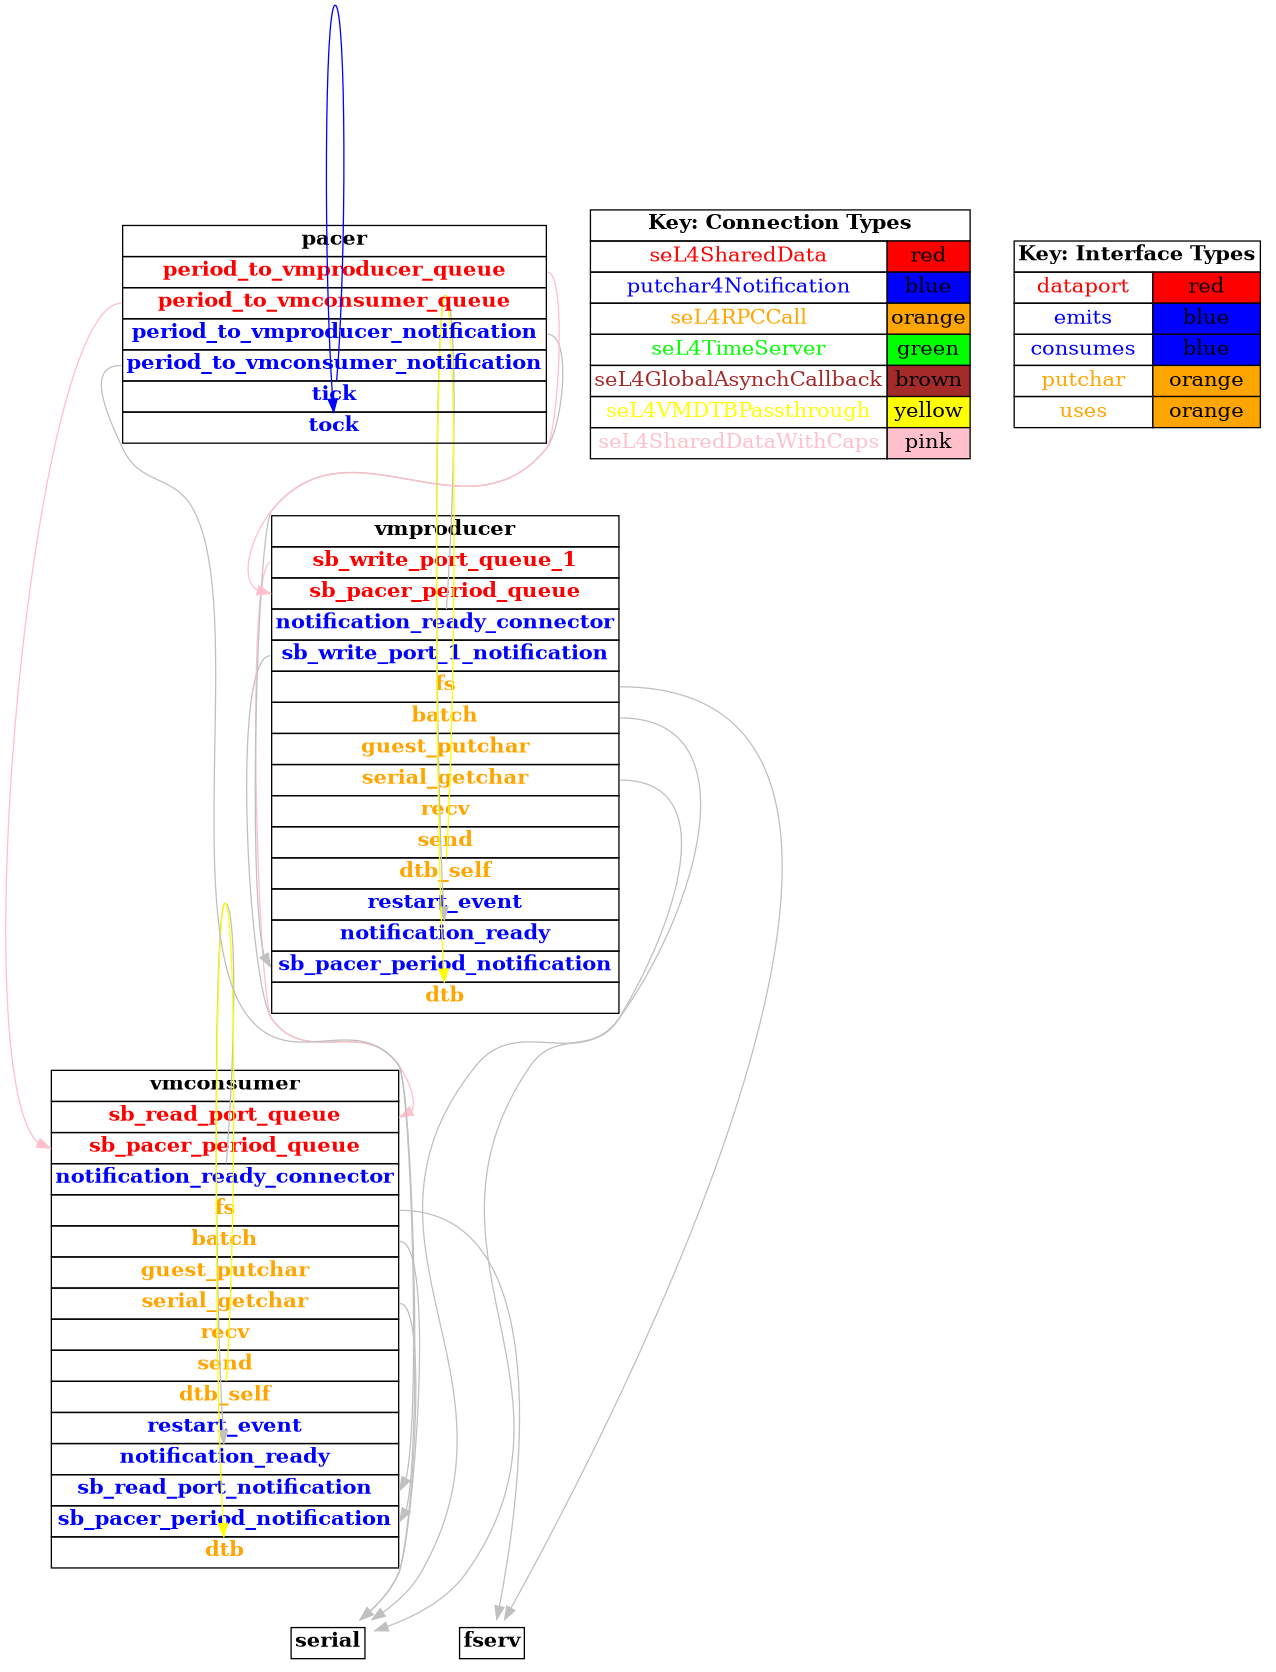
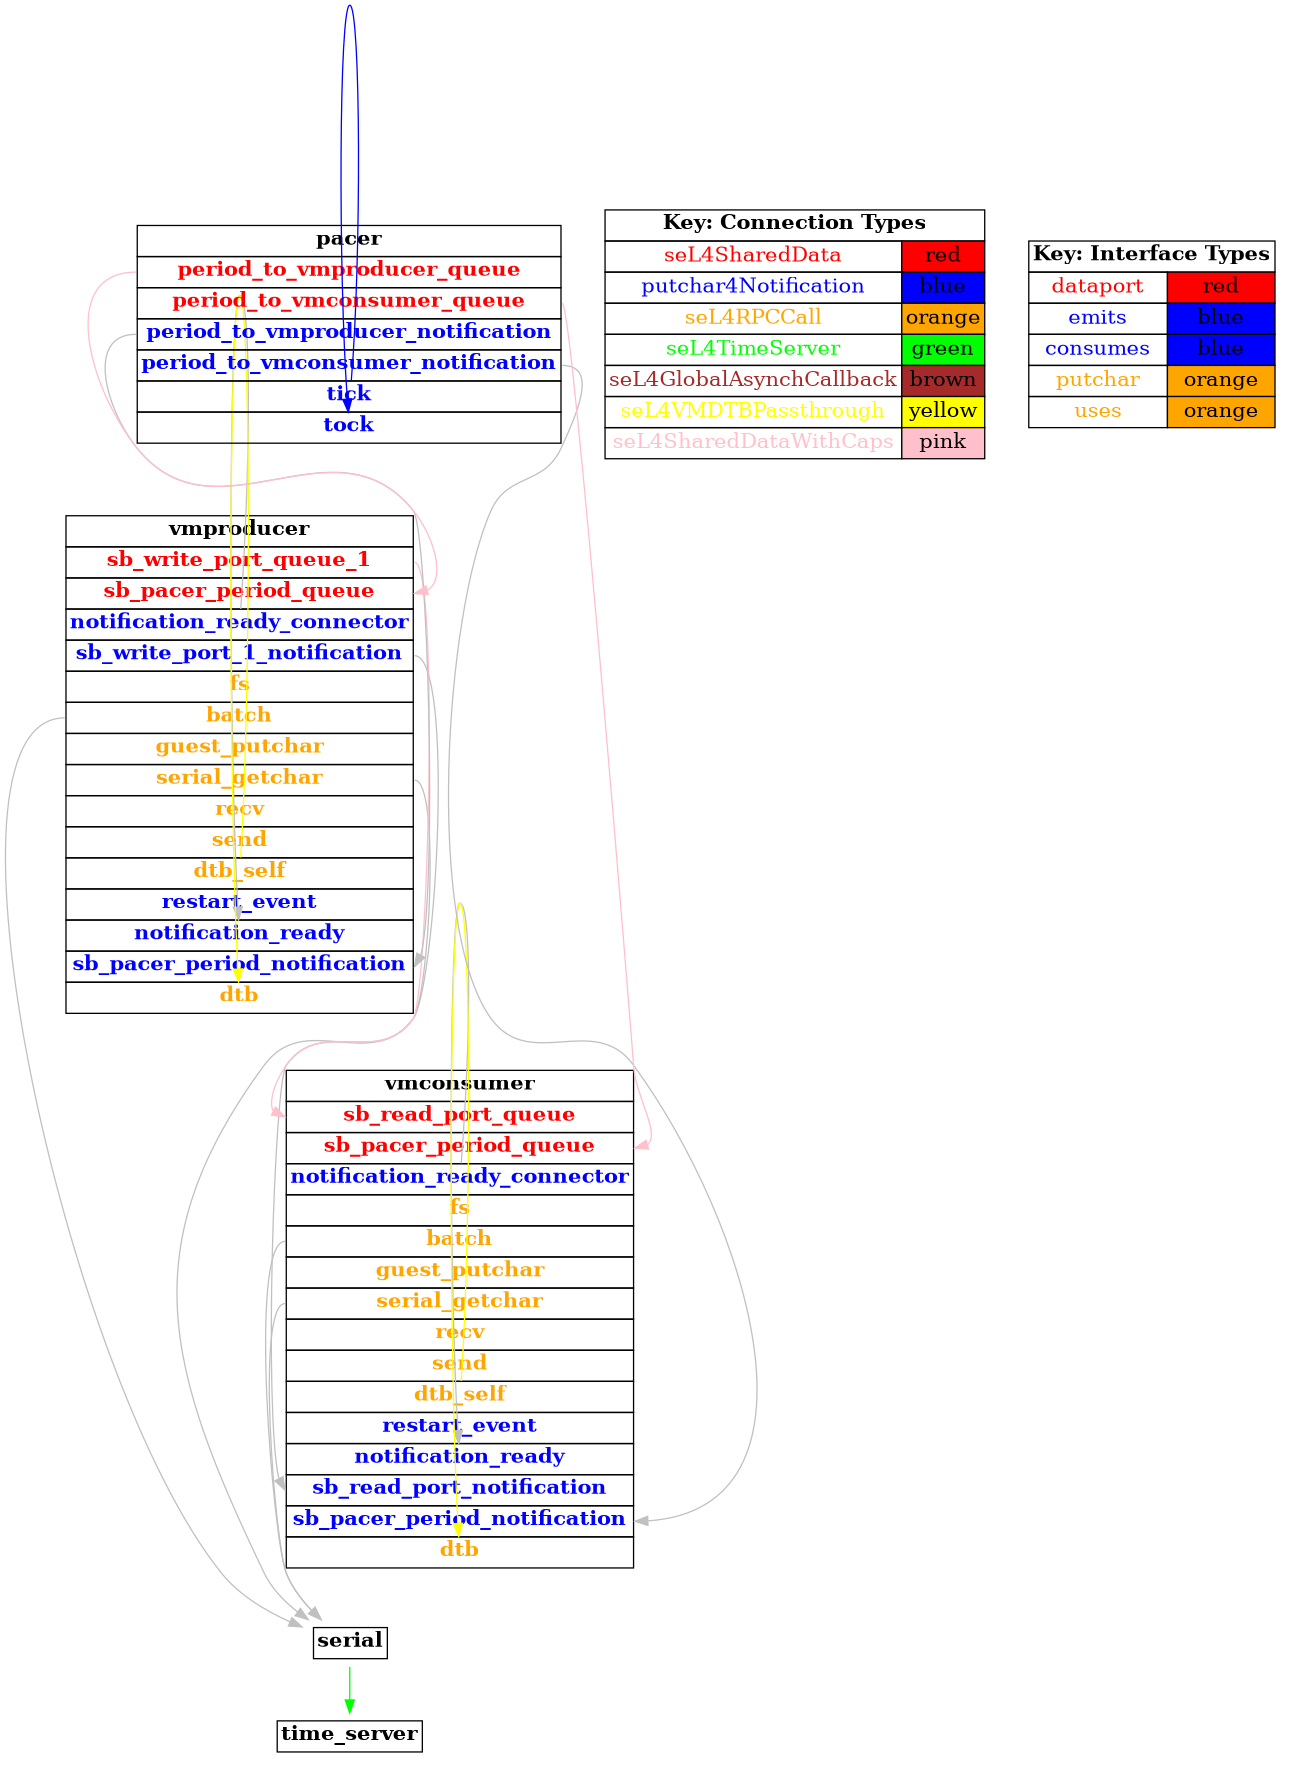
node "fserv": removed
node "time_server": added
